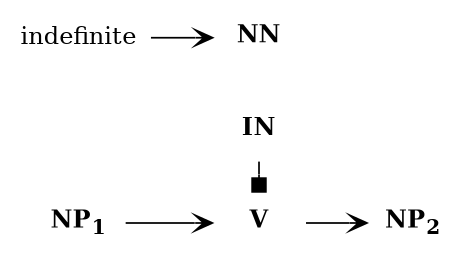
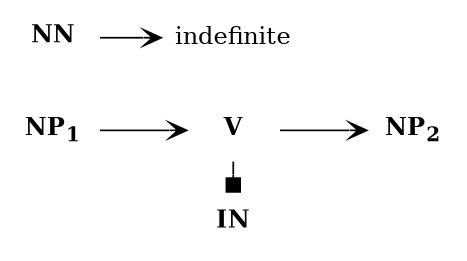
edge "indefinite" -> "NN": reversed
edge "IN" -> "V": reversed
